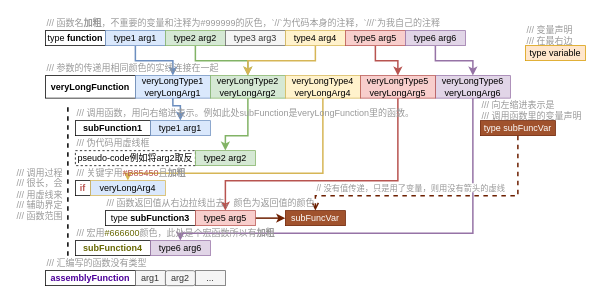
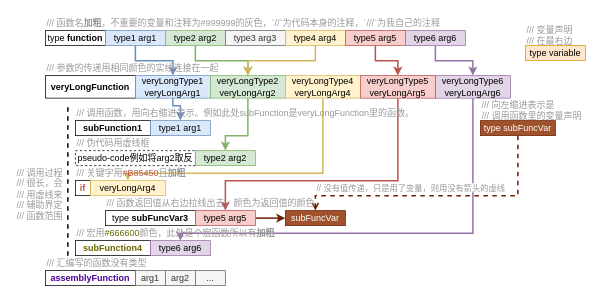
node "veryLongArg4": fillcolor #dae8fc -> #fff2cc
node "type subFunction3": label "type subFunction3" -> "type subFuncVar3"
node "arg2": shape rounded rectangle -> rectangle
